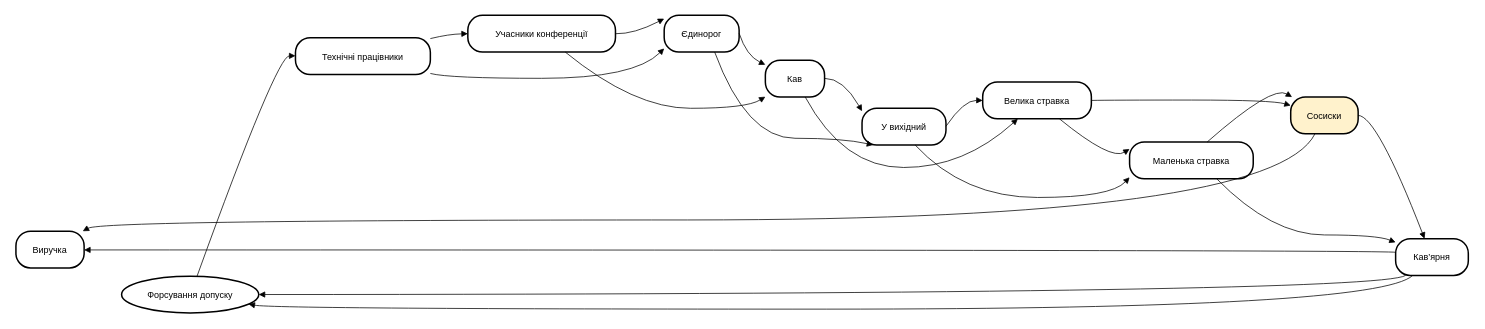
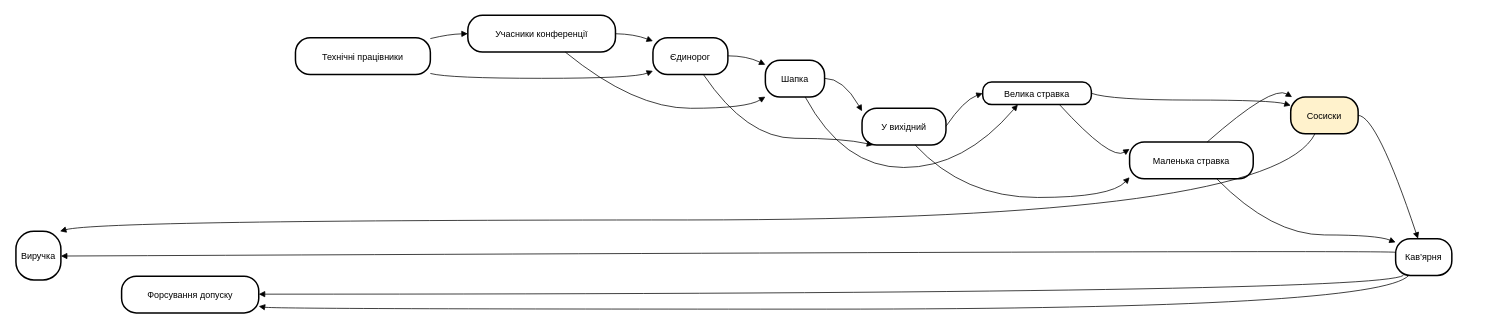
node "Єдинорог": moved (702, 34) -> (690, 56)
node "Кав": label "Кав" -> "Шапка"
node "Велика стравка": size 109x37 -> 109x23
edge "Форсування допуску" -> "Технічні працівники": removed
node "Виручка": size 68x37 -> 45x49
node "Кав’ярня": size 73x37 -> 56x37
node "Форсування допуску": shape ellipse -> rounded rectangle
